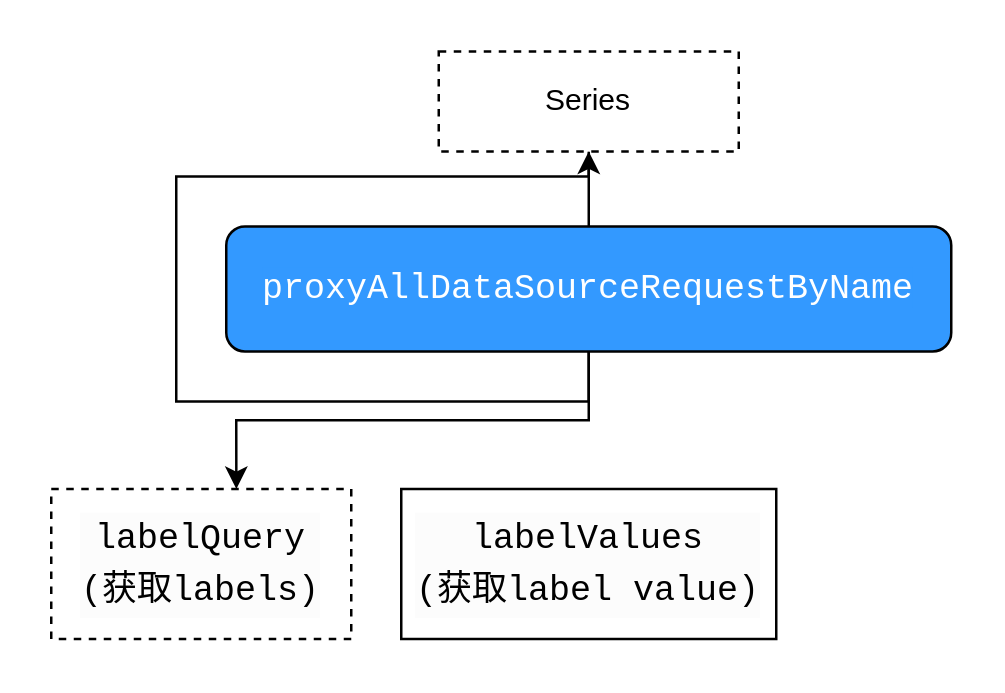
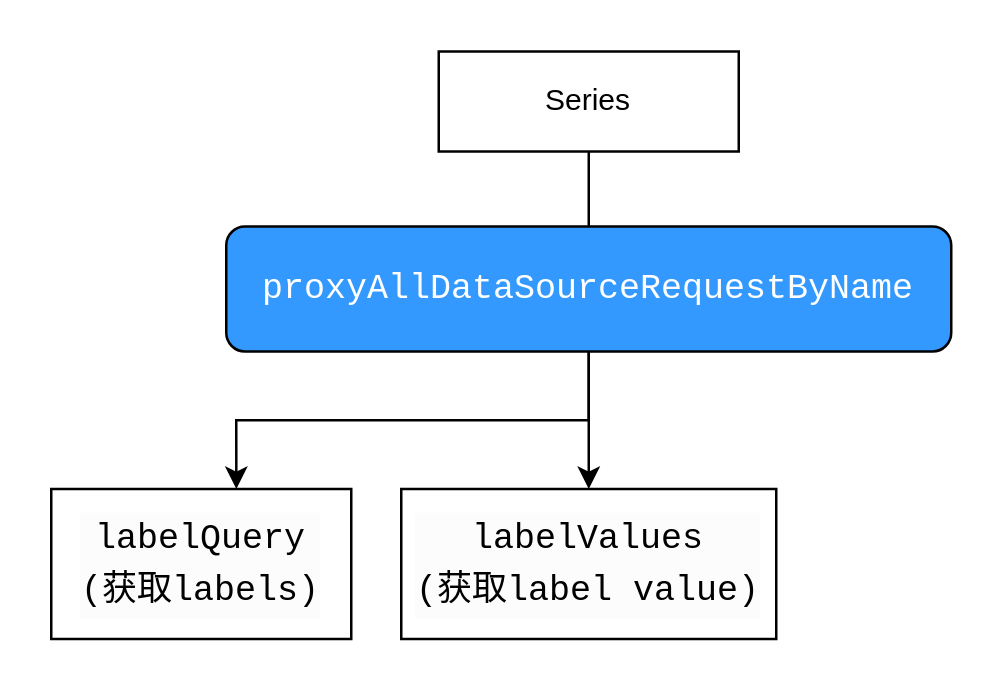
node "Series": style dashed -> solid
edge "proxyAllDataSourceRequestByName" -> "Series": now "proxyAllDataSourceRequestByName" -> "labelValues (获取label value)"
node "labelQuery (获取labels)": style dashed -> solid
